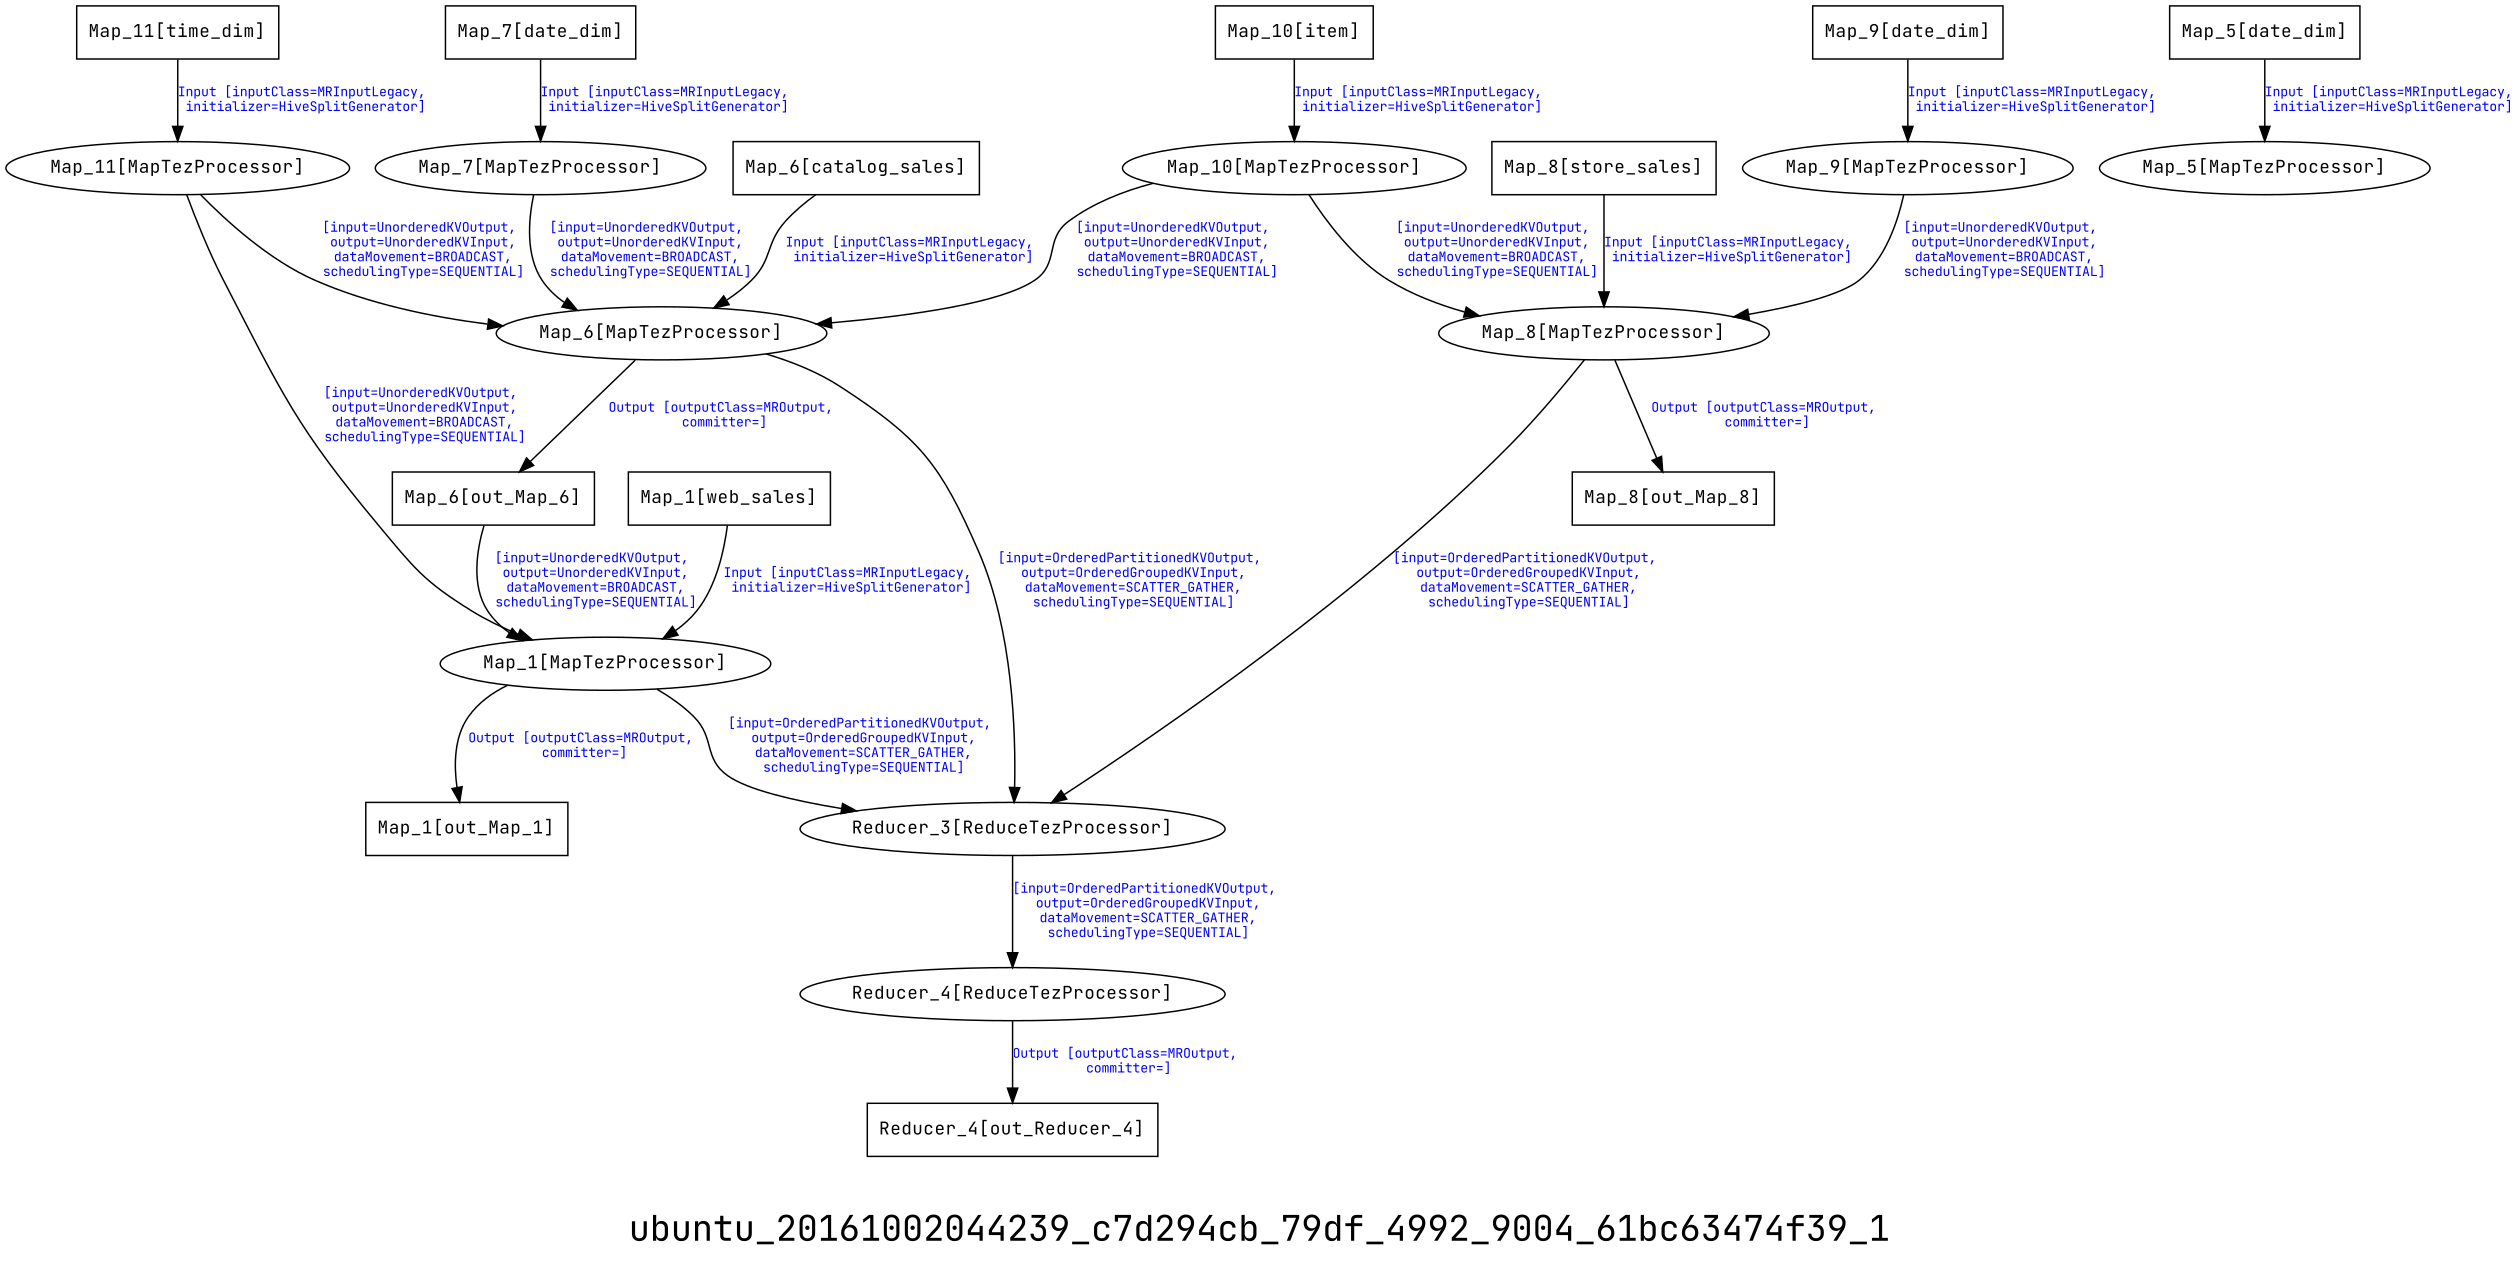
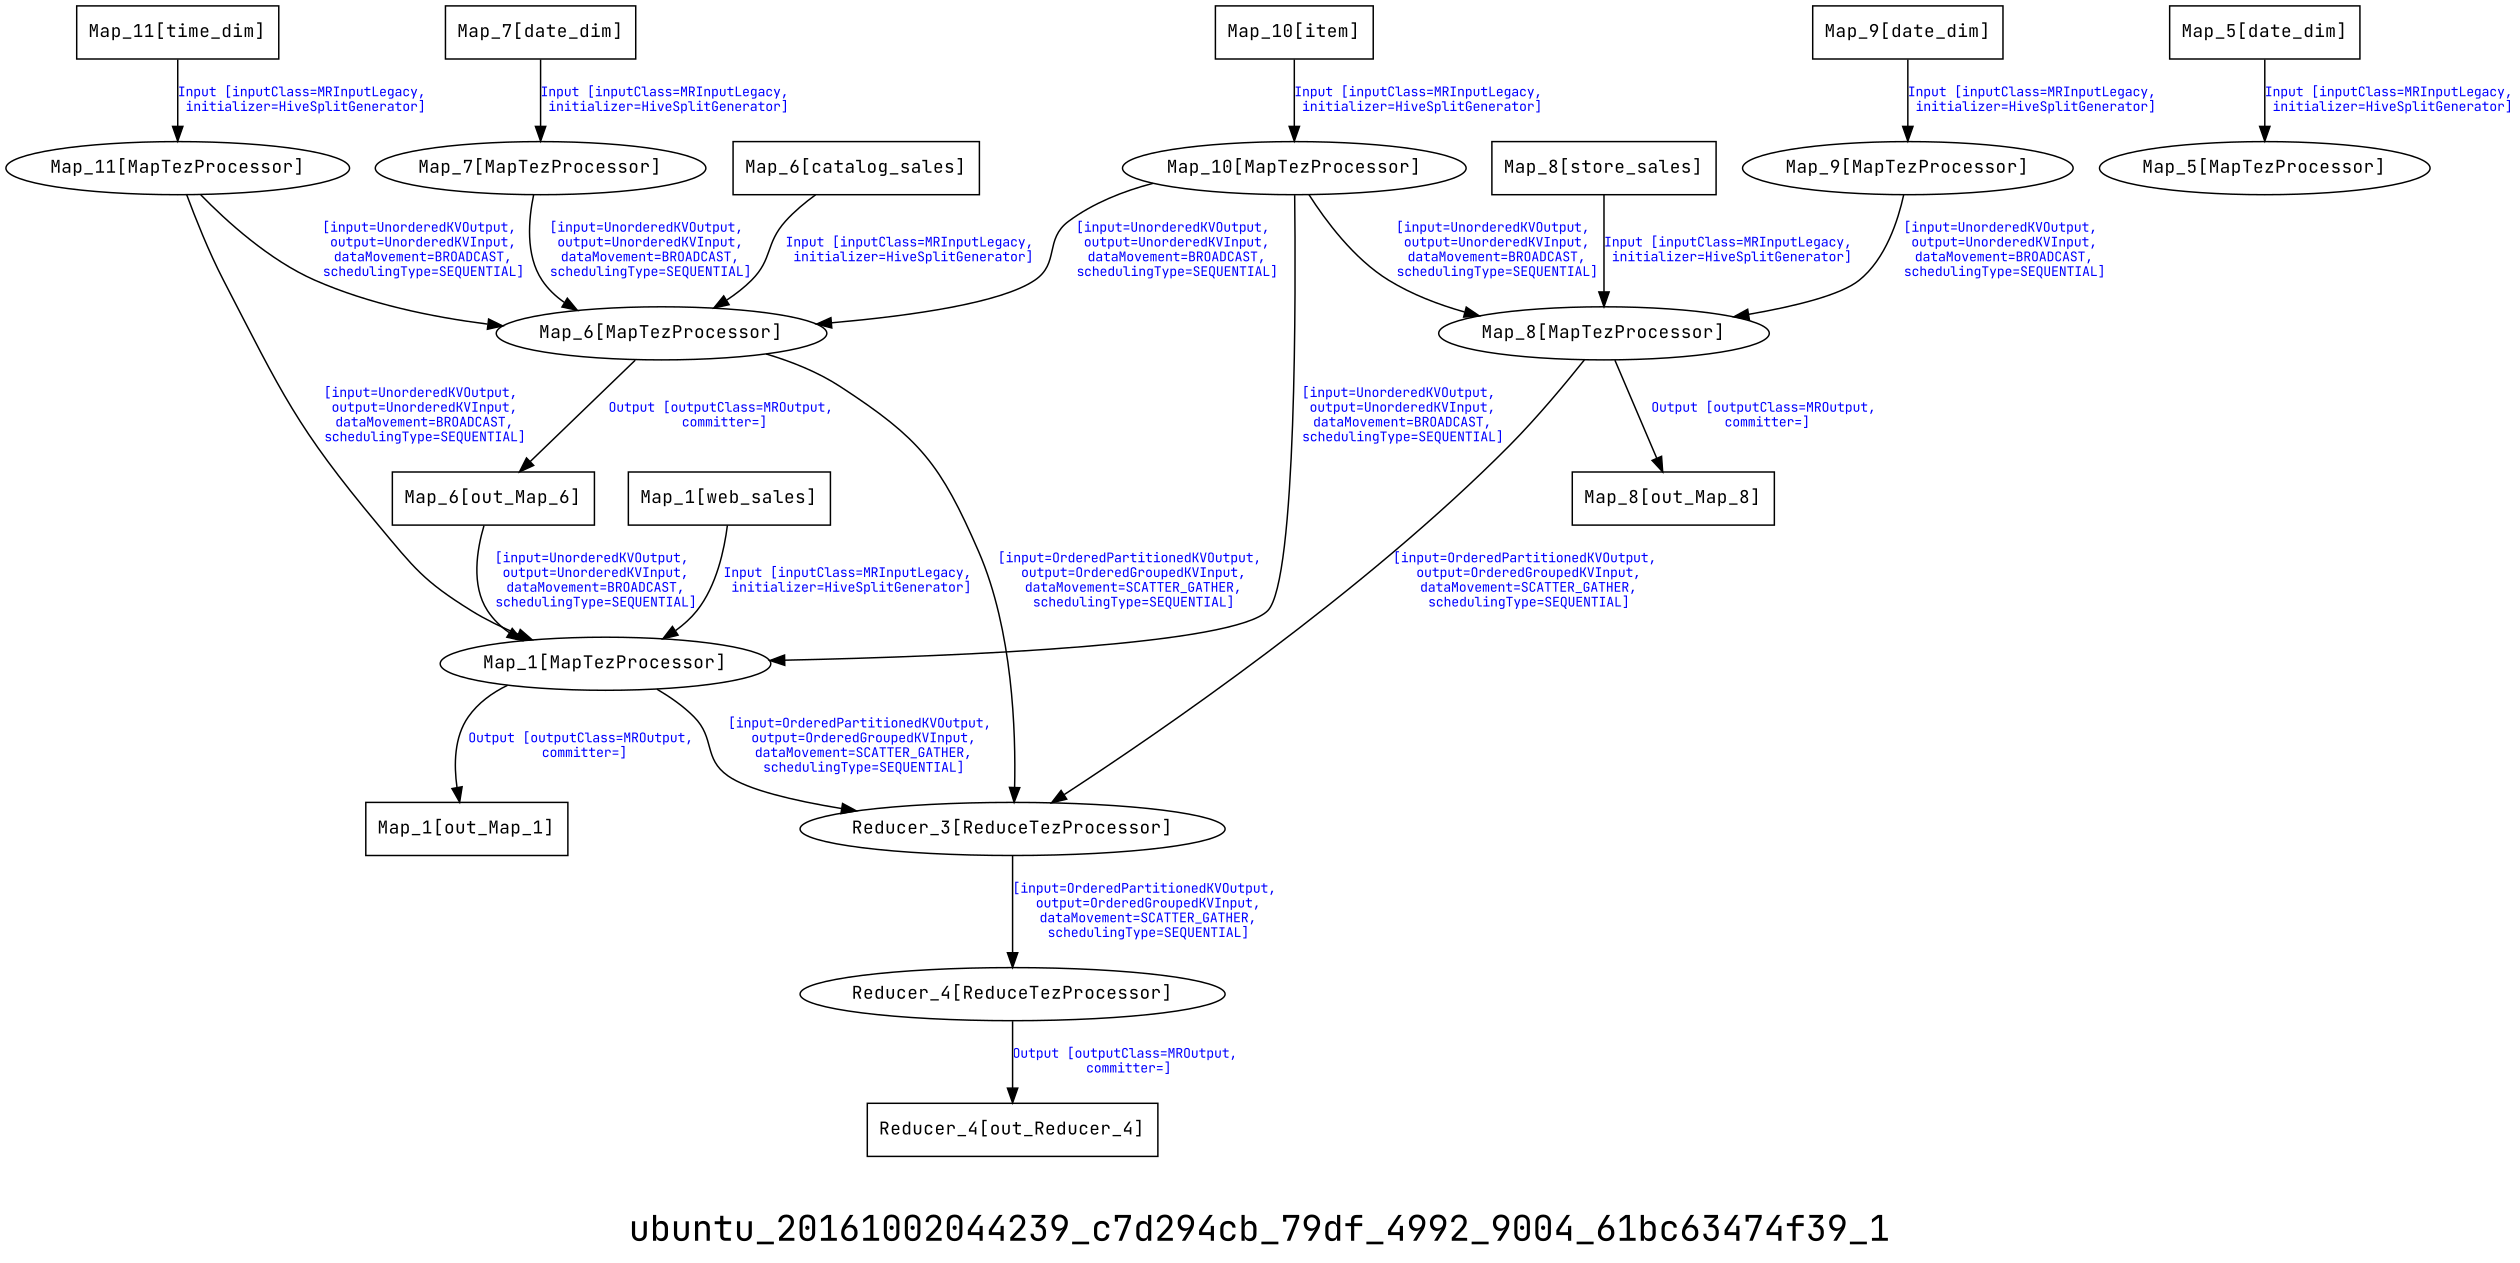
edge "Map_10[MapTezProcessor]" -> "Map_1[MapTezProcessor]": added, label "[input=UnorderedKVOutput, output=UnorderedKVInput, dataMovement=BROADCAST, schedulingType=SEQUENTIAL]"
